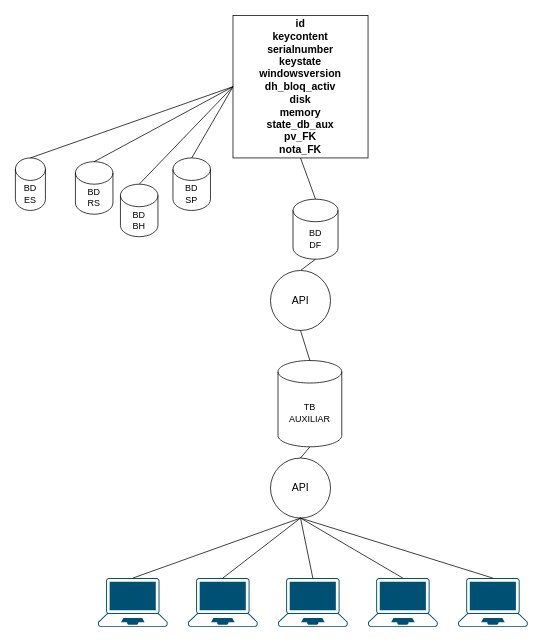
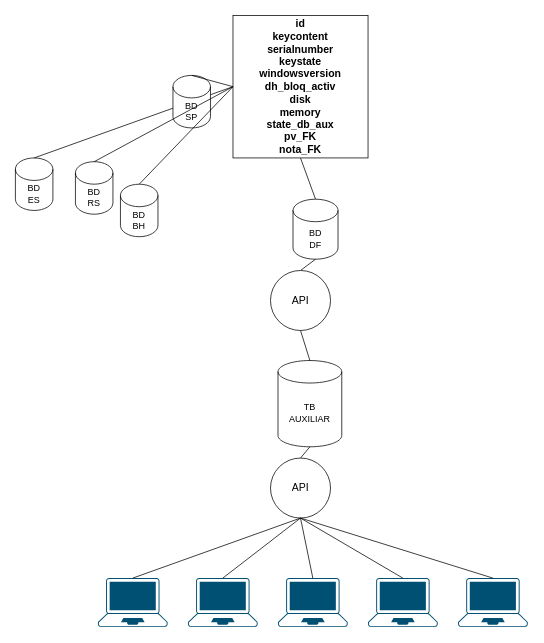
node "BD ES": size 30x53 -> 38x53
node "BD SP": moved (192, 184) -> (192, 102)
